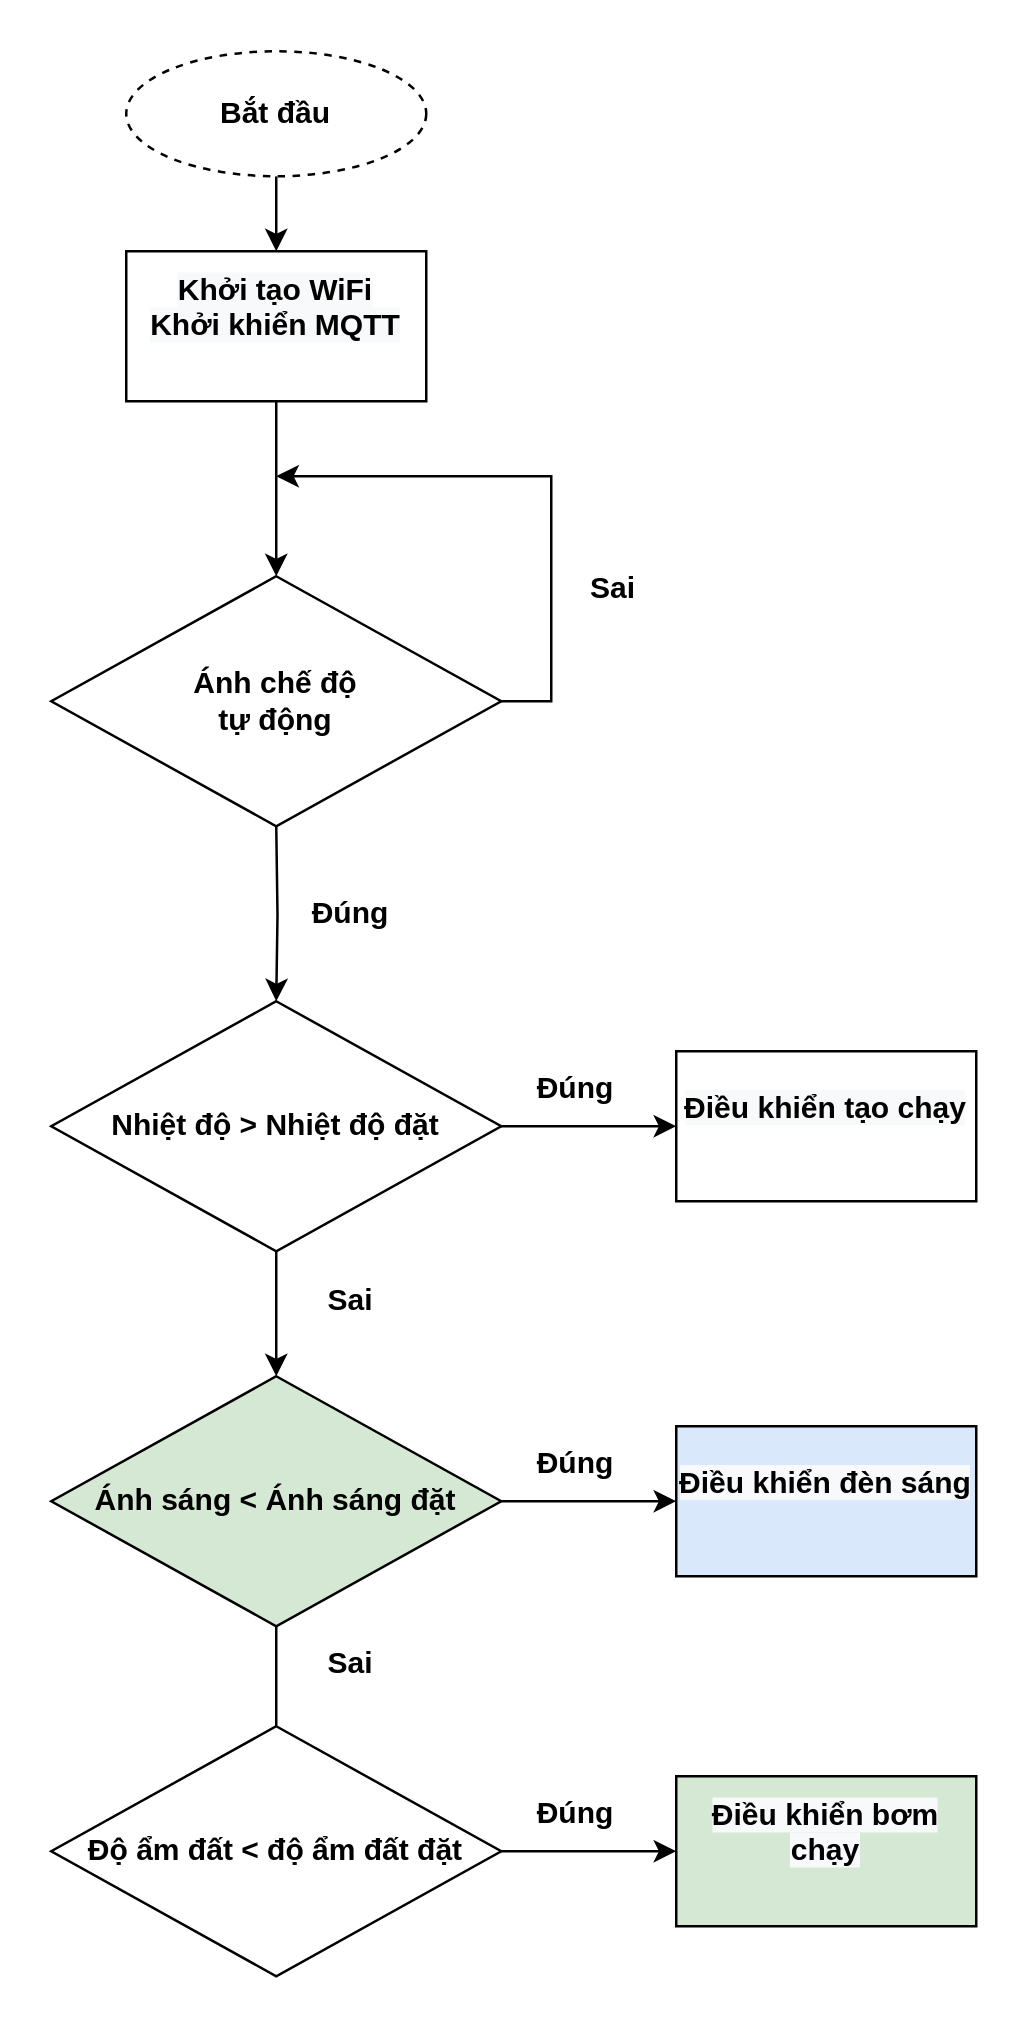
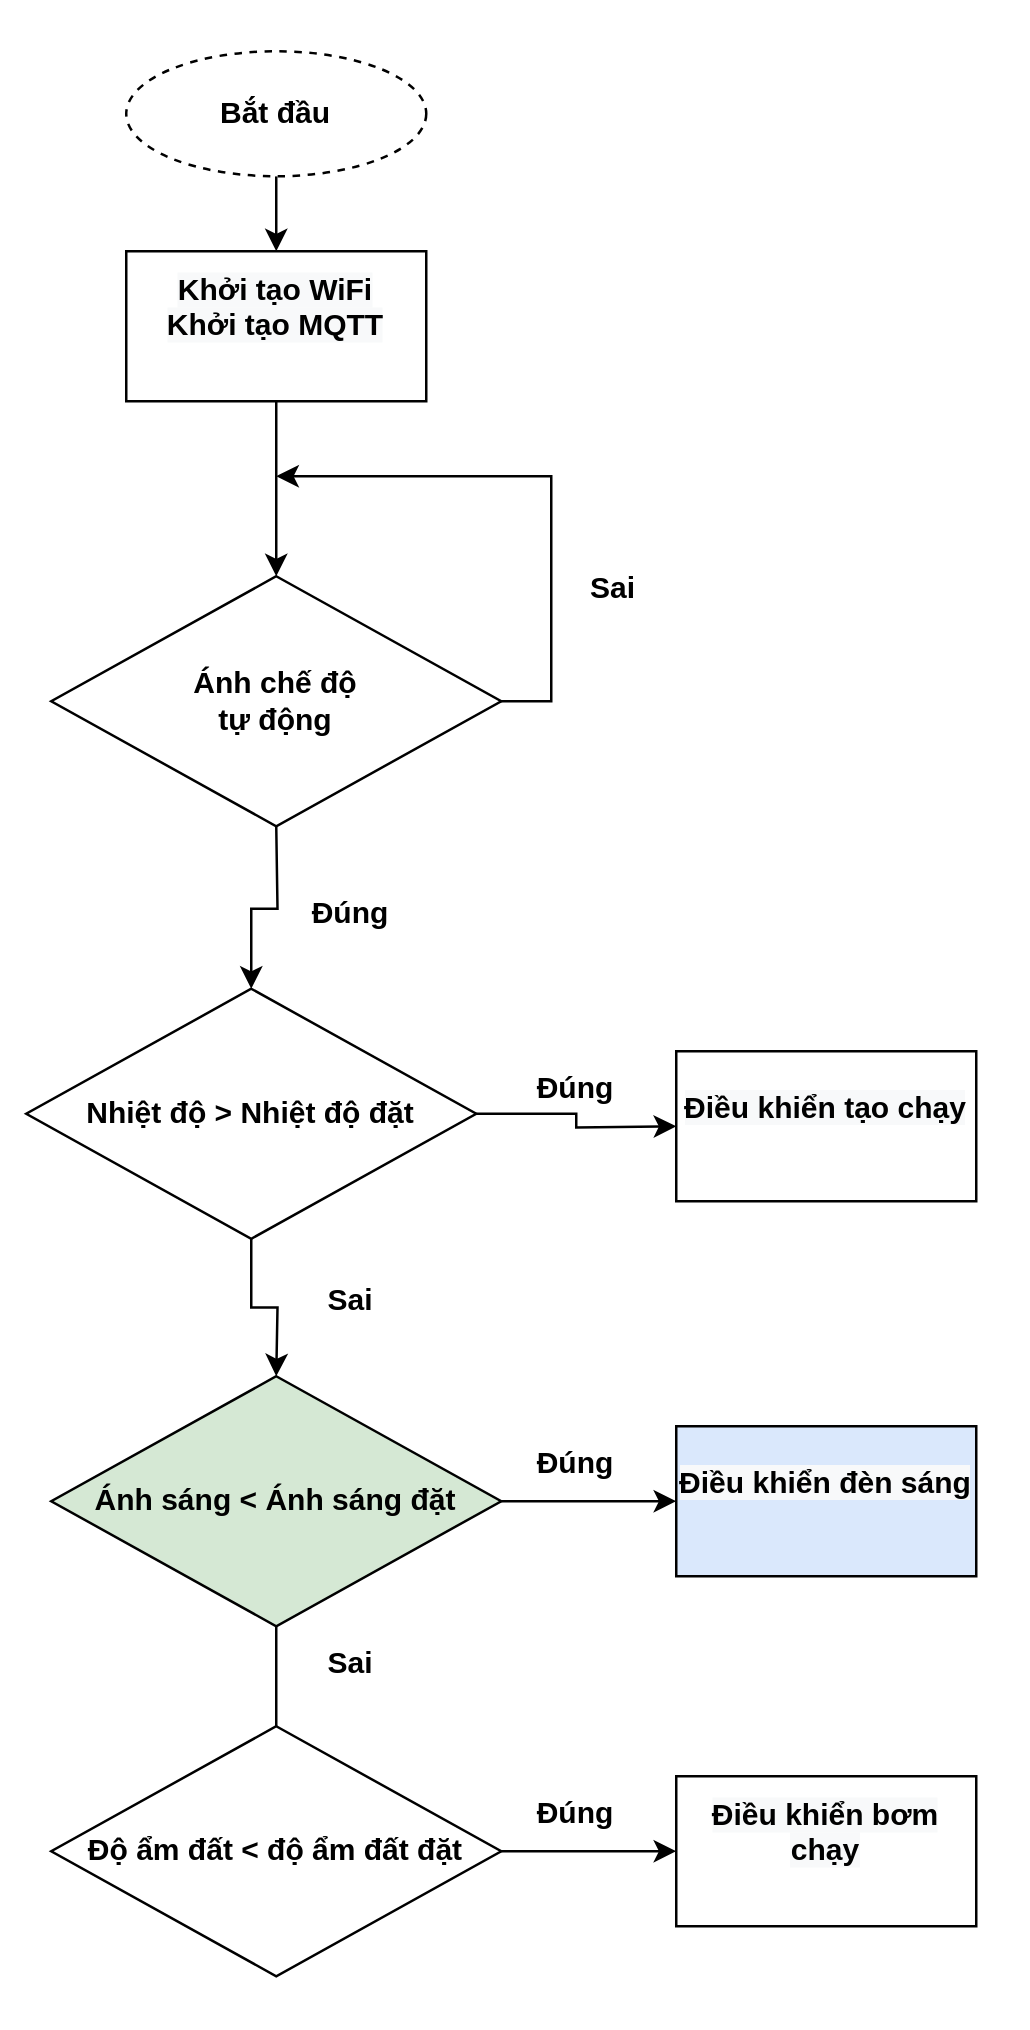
node "Khởi tạo WiFiKhởi khiển MQTT": label "Khởi tạo WiFiKhởi khiển MQTT" -> "Khởi tạo WiFiKhởi tạo MQTT"
node "Nhiệt độ > Nhiệt độ đặt": moved (276, 1126) -> (251, 1114)
node "Điều khiển bơm chạy": fillcolor #d5e8d4 -> #ffffff
